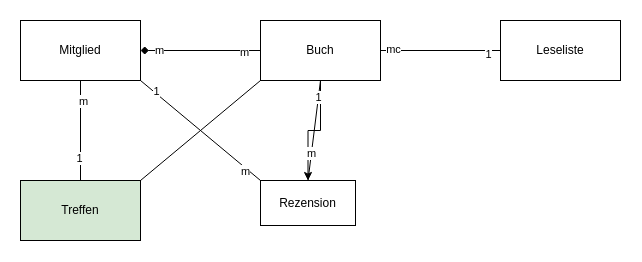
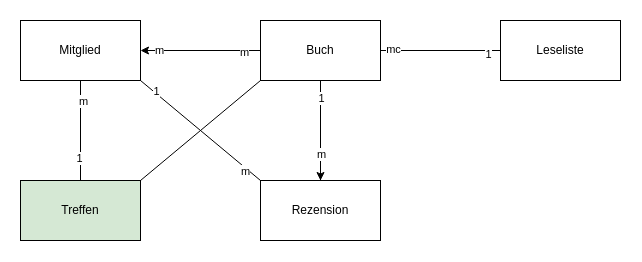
edge "Buch" -> "Mitglied": arrowhead diamond -> classic
node "Rezension": size 95x45 -> 120x60
